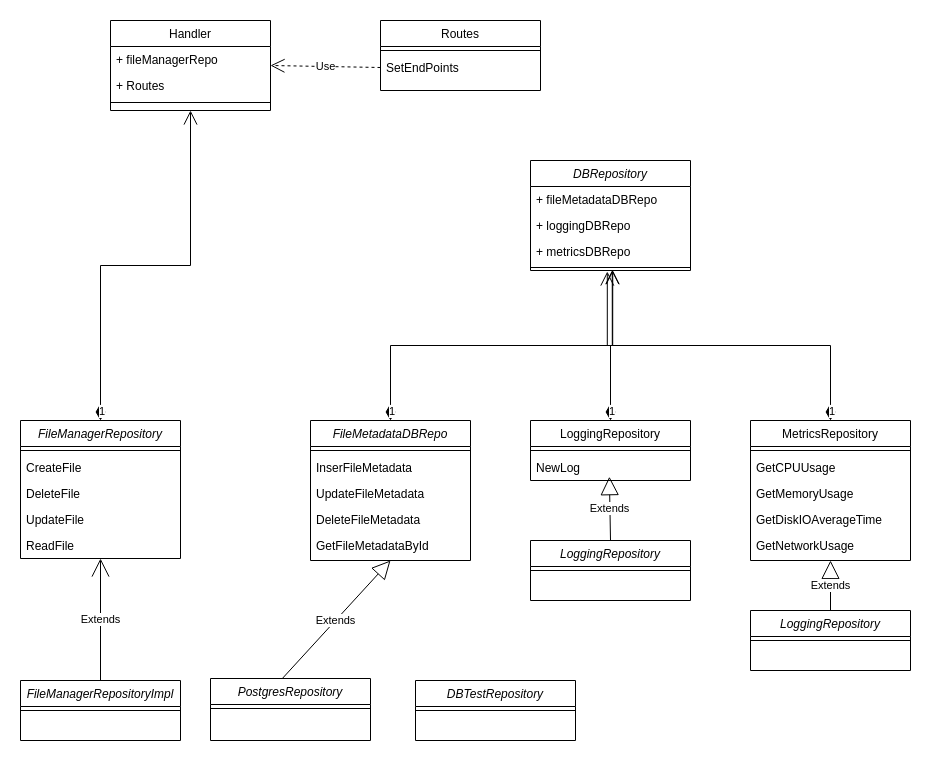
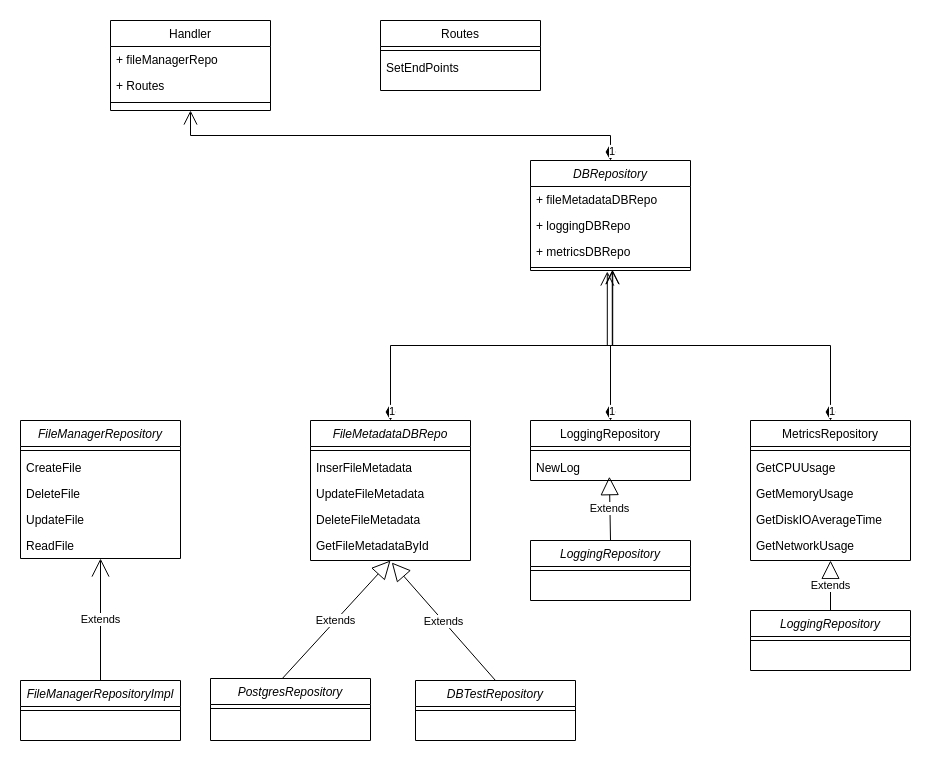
edge "SetEndPoints" -> "Handler": removed, label "Use"
edge "Handler" -- "DBRepository": added, label "1"
edge "Handler" -- "FileManagerRepository": removed, label "1"
edge "DBTestRepository" -> "GetFileMetadataById": added, label "Extends"
